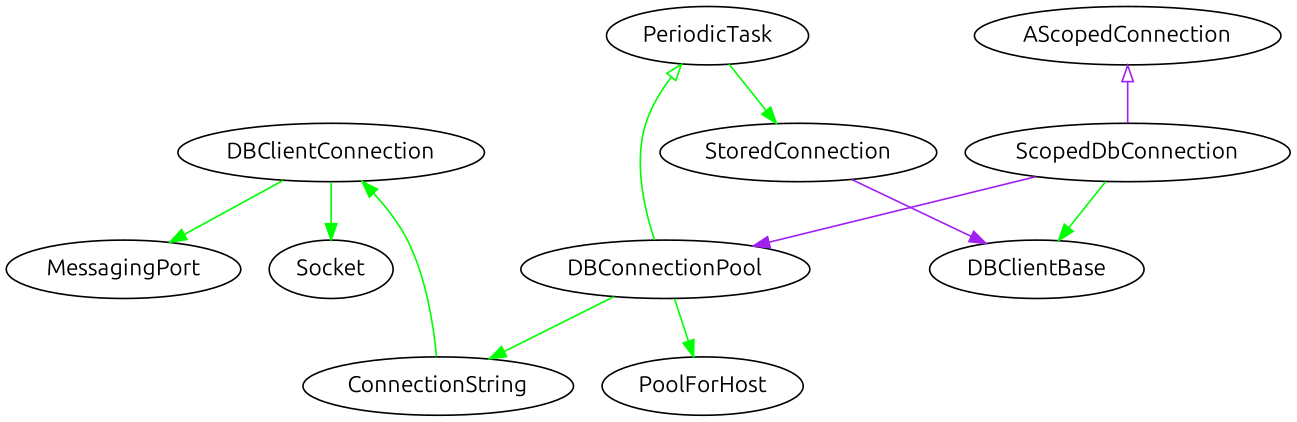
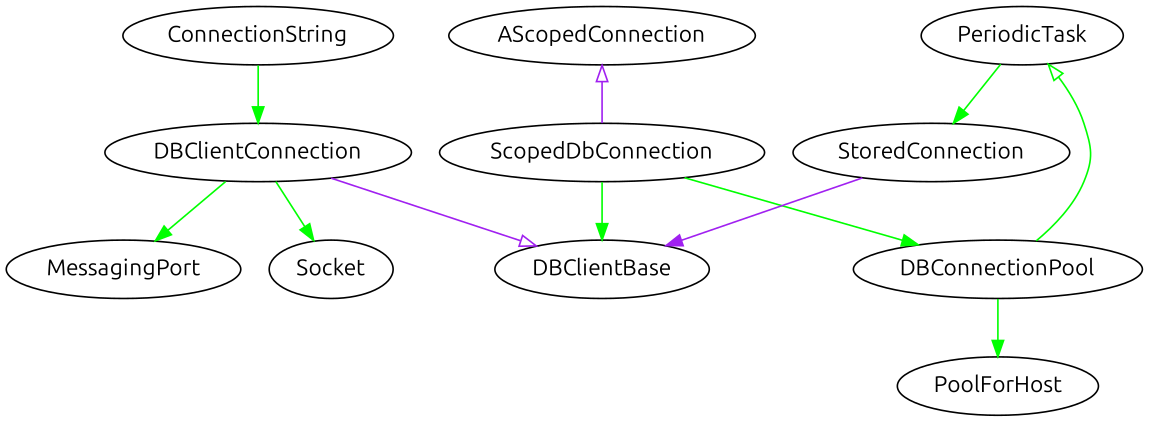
edge "DBClientConnection" -> "DBClientBase": added
edge "ScopedDbConnection" -> "DBConnectionPool": color purple -> green
edge "DBConnectionPool" -> "ConnectionString": removed
